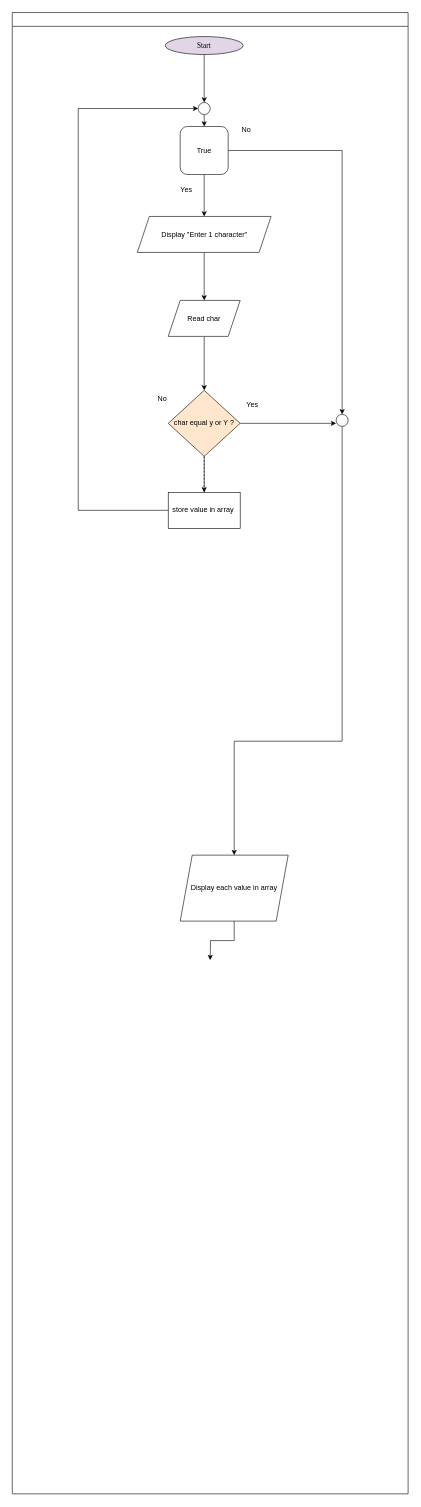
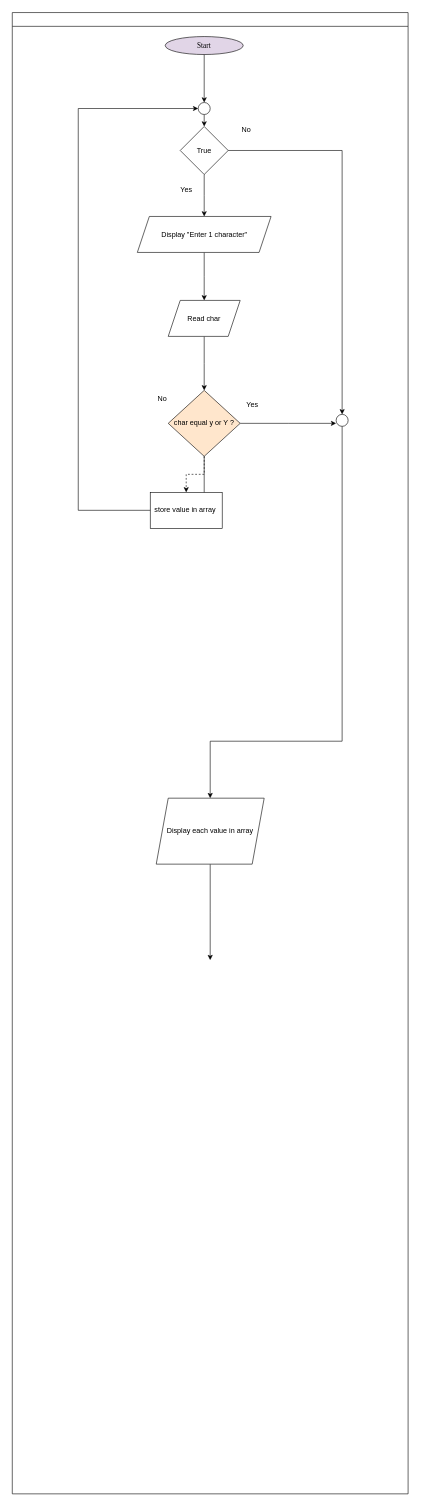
node "True": shape rounded rectangle -> diamond
node "store value in array": moved (204, 510) -> (186, 510)
node "Display each value in array": moved (234, 888) -> (210, 831)
